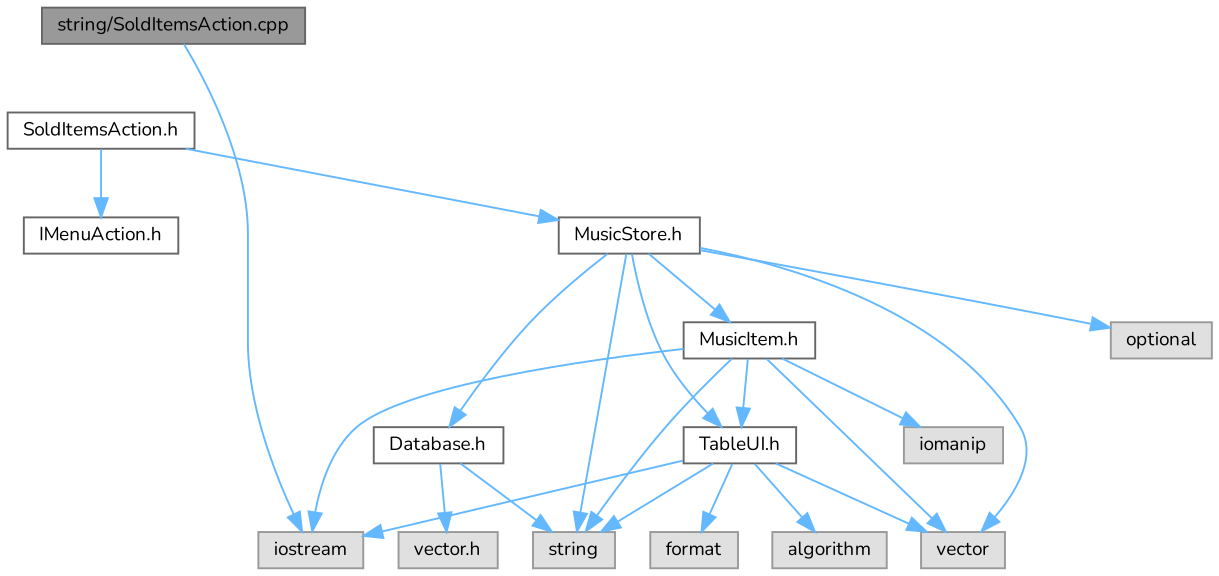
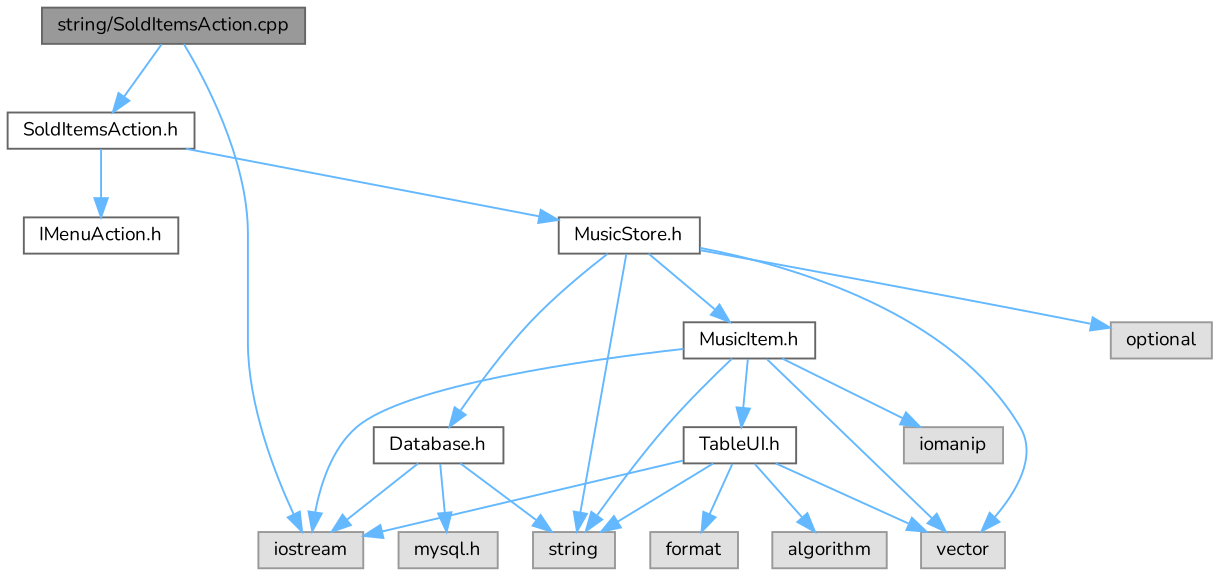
edge "string/SoldItemsAction.cpp" -> "SoldItemsAction.h": added
edge "MusicStore.h" -> "TableUI.h": removed
edge "Database.h" -> "iostream": added
node "vector.h": label "vector.h" -> "mysql.h"
